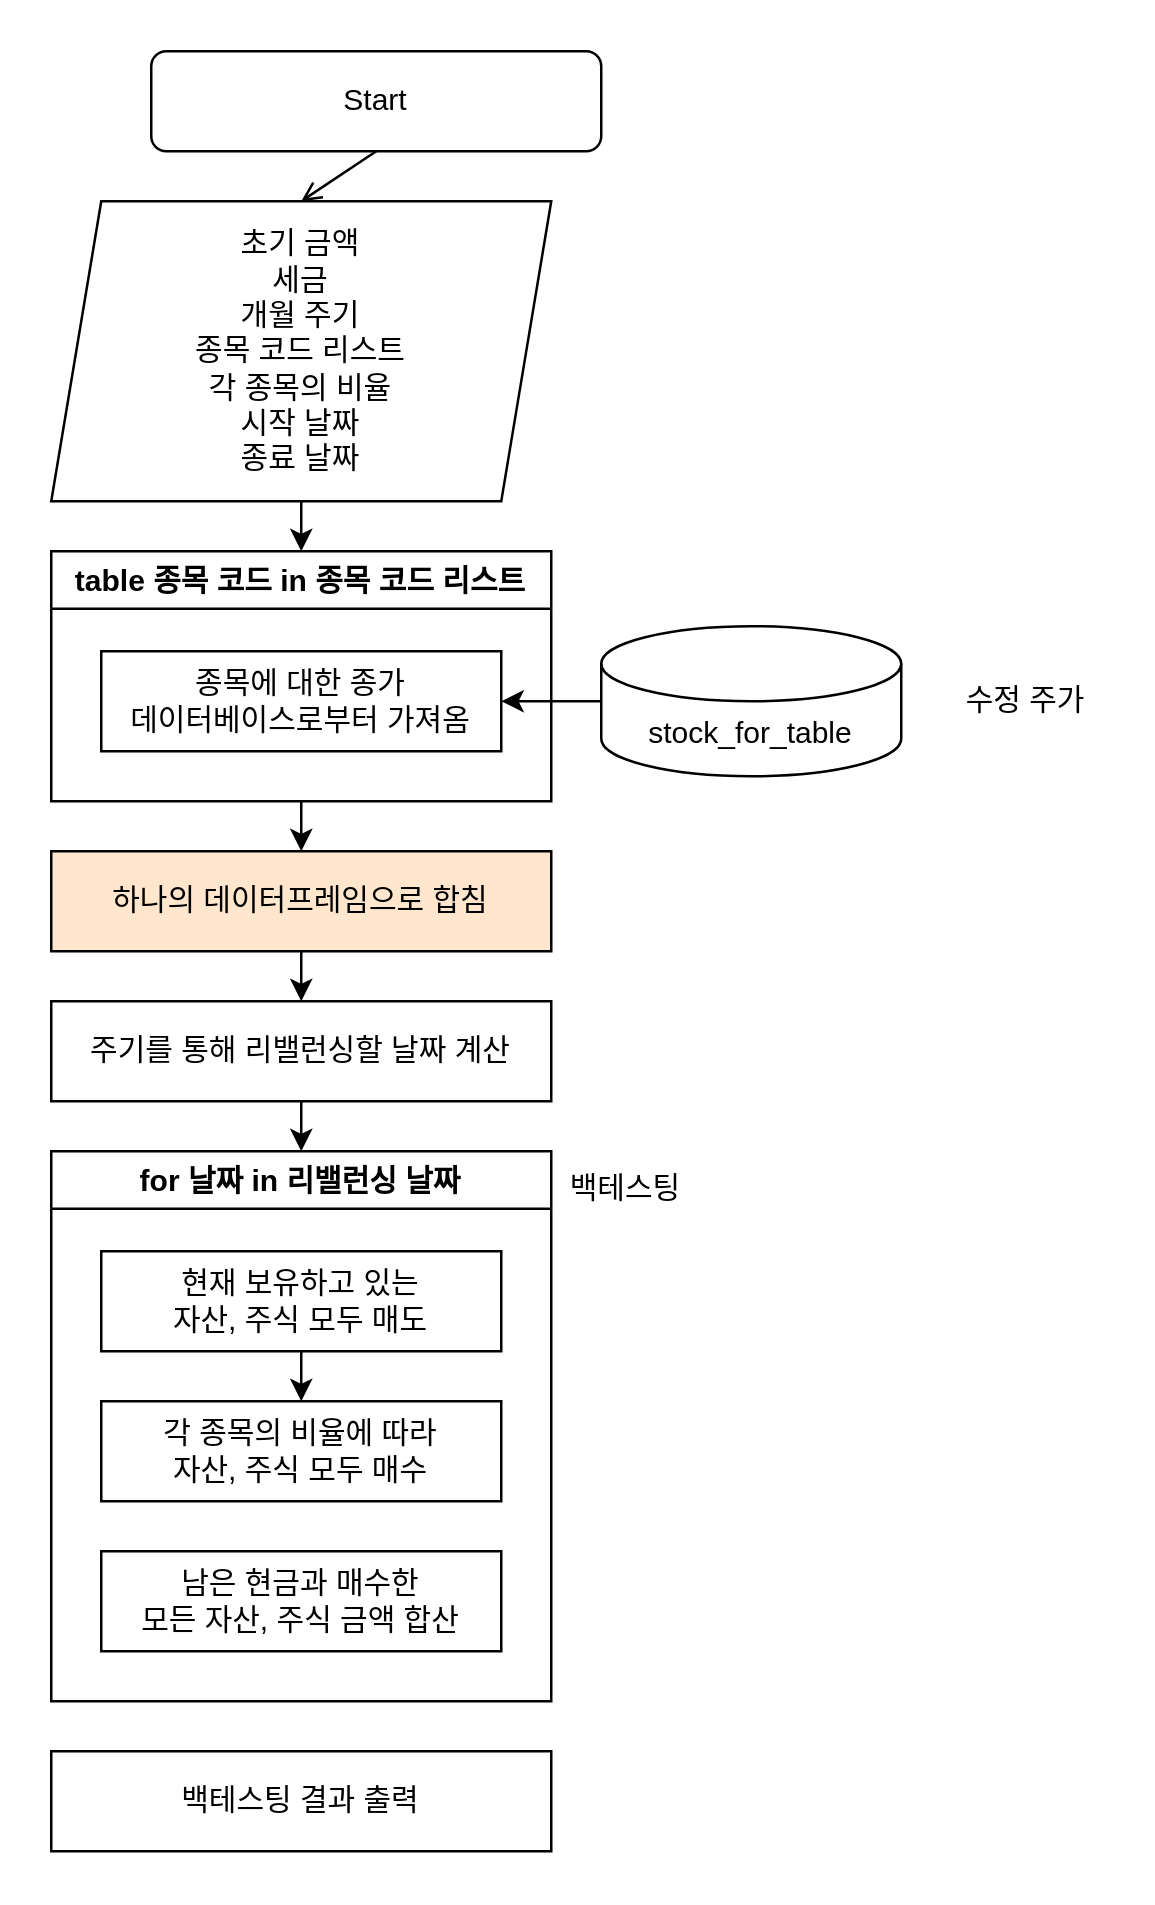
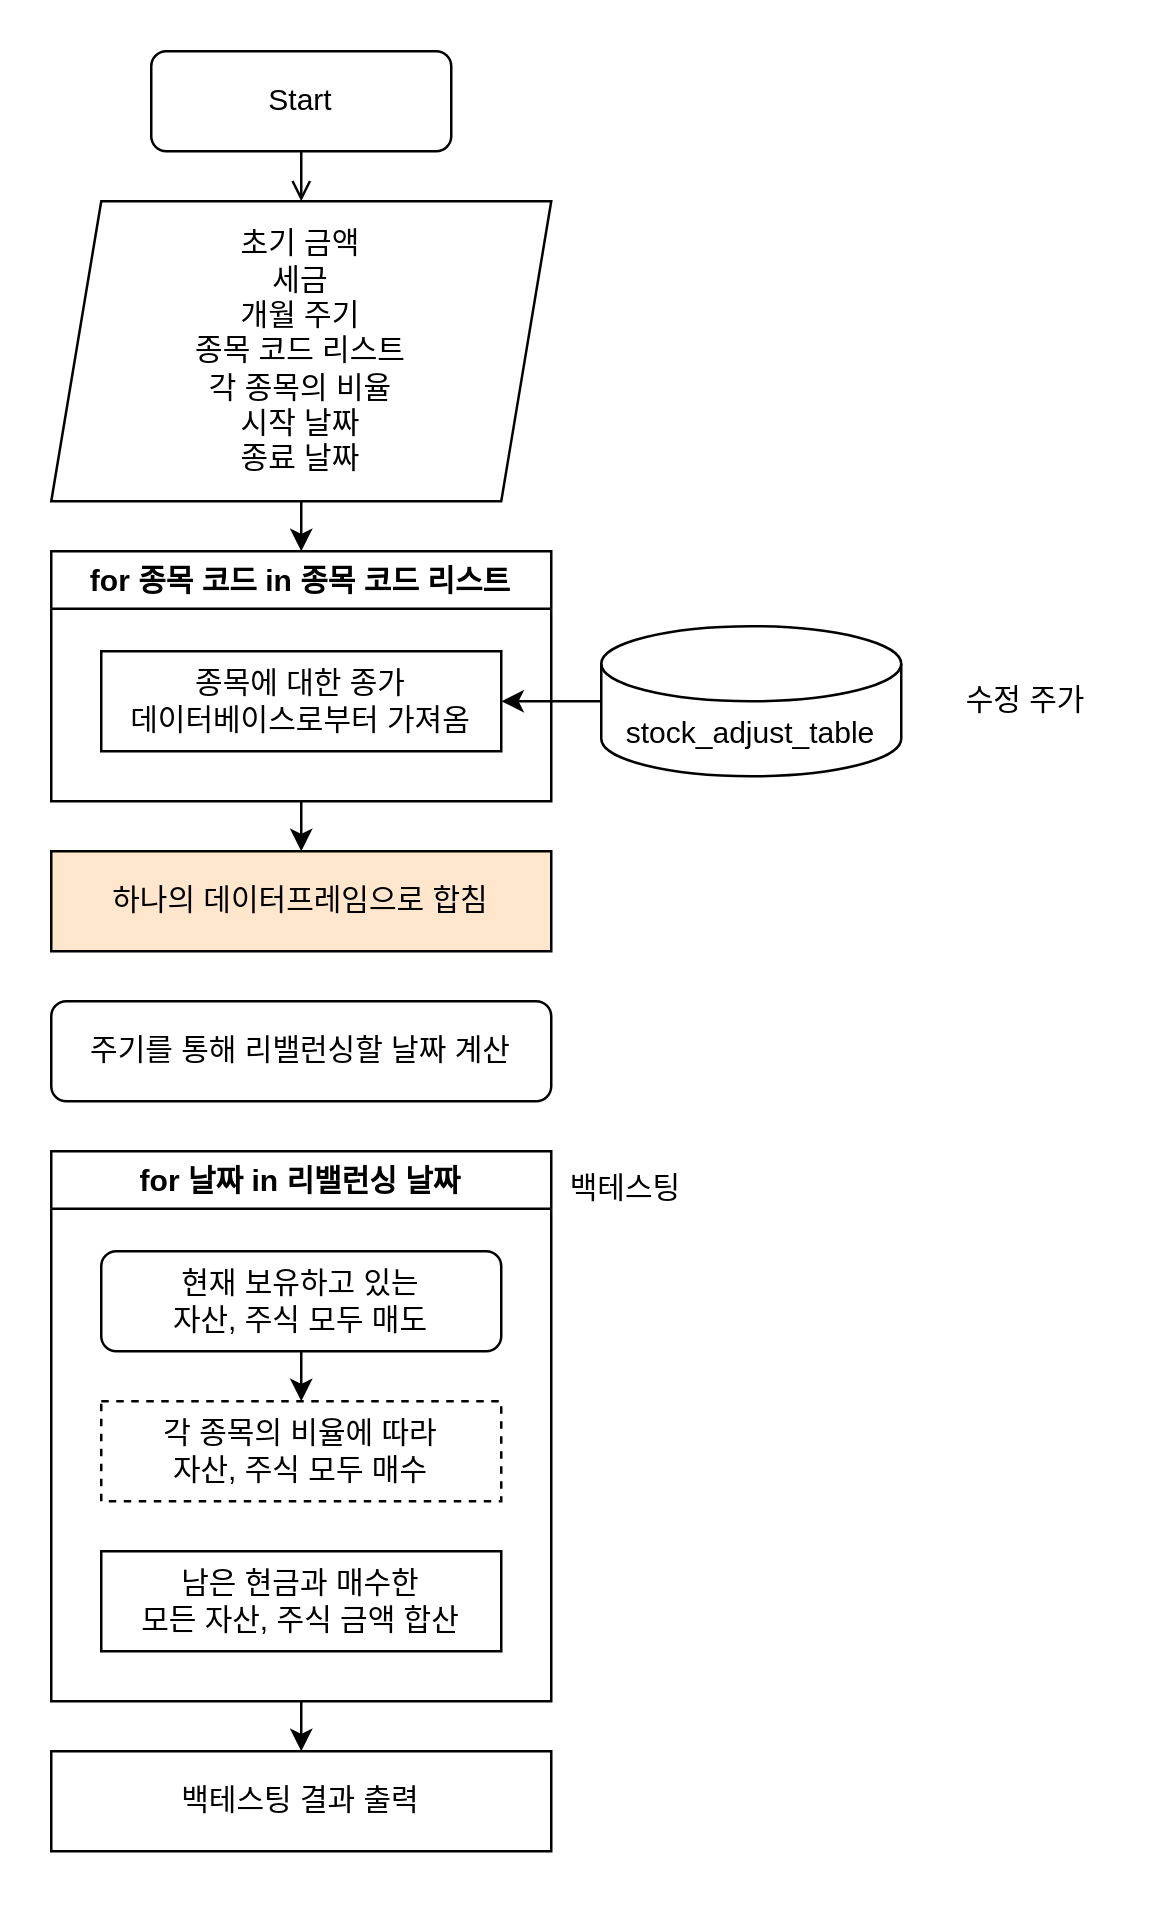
node "Start": size 450x100 -> 300x100
node "table 종목 코드 in 종목 코드 리스트": label "table 종목 코드 in 종목 코드 리스트" -> "for 종목 코드 in 종목 코드 리스트"
node "stock_for_table": label "stock_for_table" -> "stock_adjust_table"
edge "하나의 데이터프레임으로 합침" -> "주기를 통해 리밸런싱할 날짜 계산": removed
node "주기를 통해 리밸런싱할 날짜 계산": shape rectangle -> rounded rectangle
edge "주기를 통해 리밸런싱할 날짜 계산" -> "for 날짜 in 리밸런싱 날짜": removed
node "현재 보유하고 있는 자산, 주식 모두 매도": shape rectangle -> rounded rectangle
node "각 종목의 비율에 따라 자산, 주식 모두 매수": style solid -> dashed
edge "for 날짜 in 리밸런싱 날짜" -> "백테스팅 결과 출력": added
